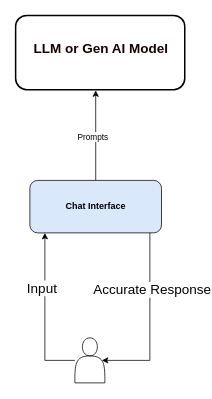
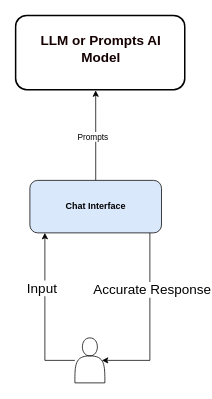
node "LLM or Gen AI Model": label "LLM or Gen AI Model" -> "LLM or Prompts AI Model"
